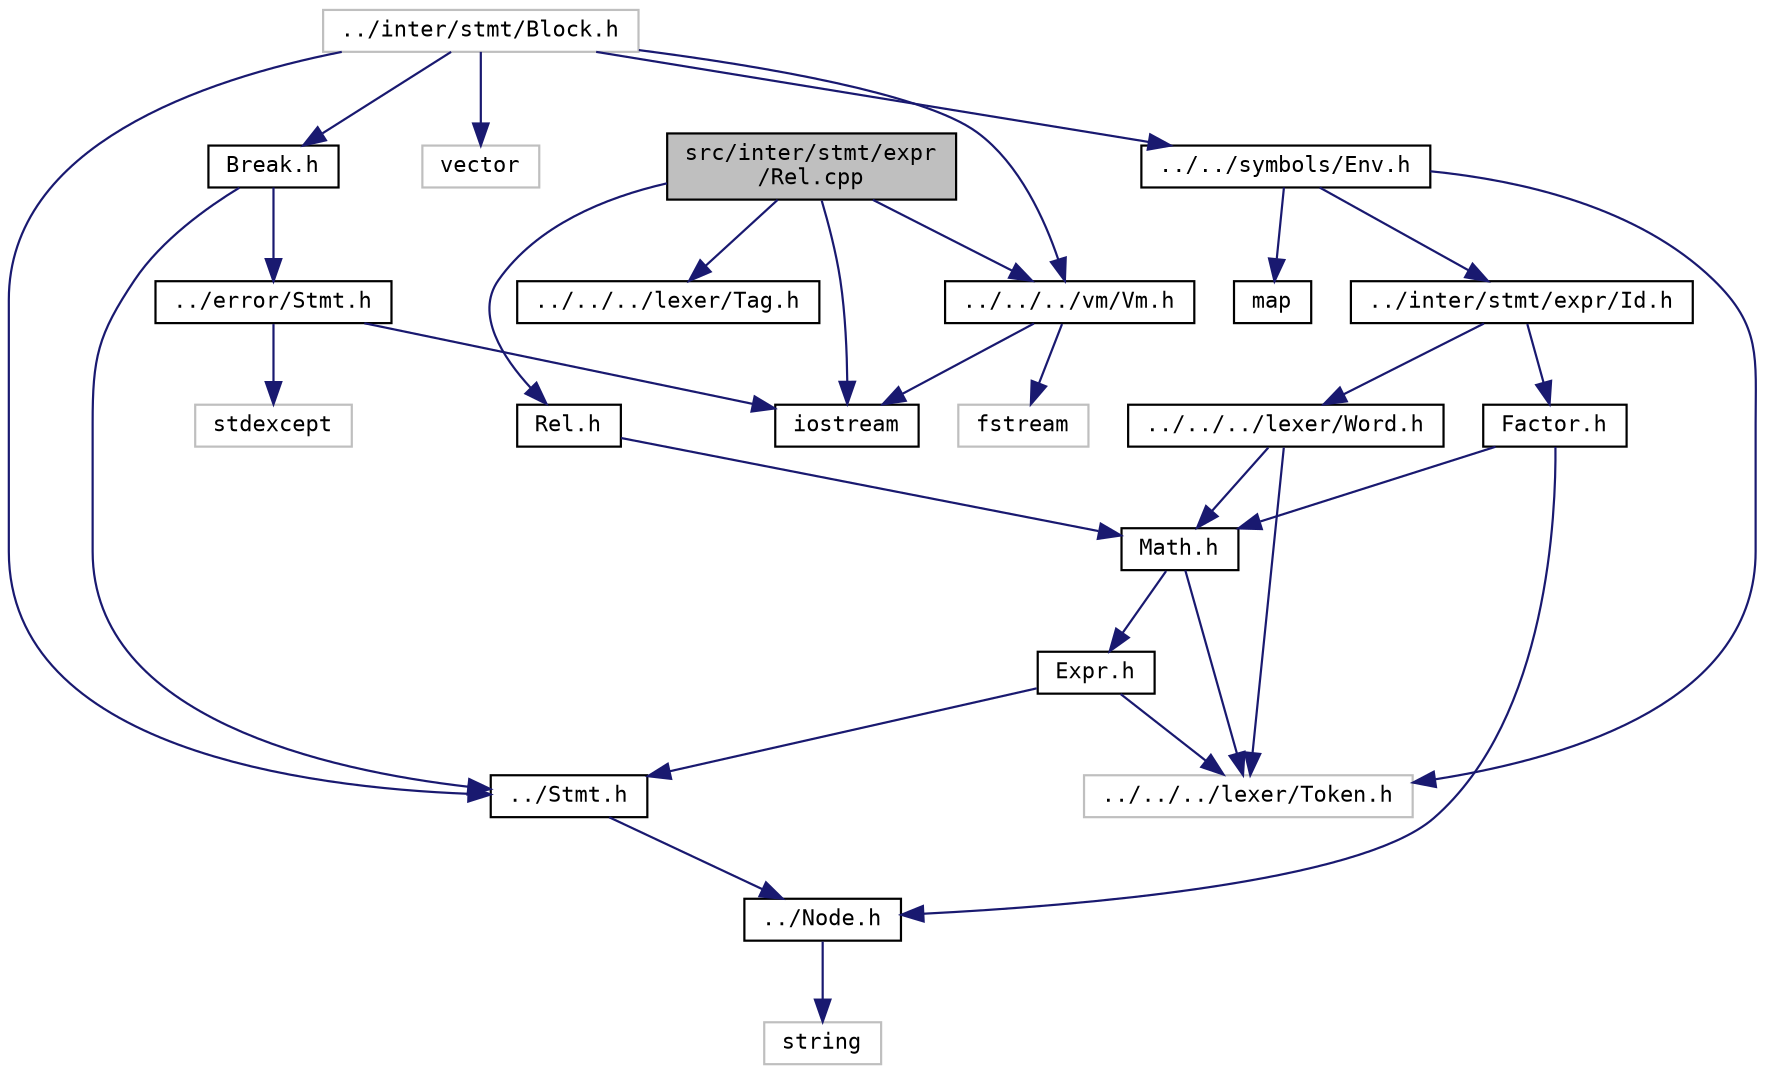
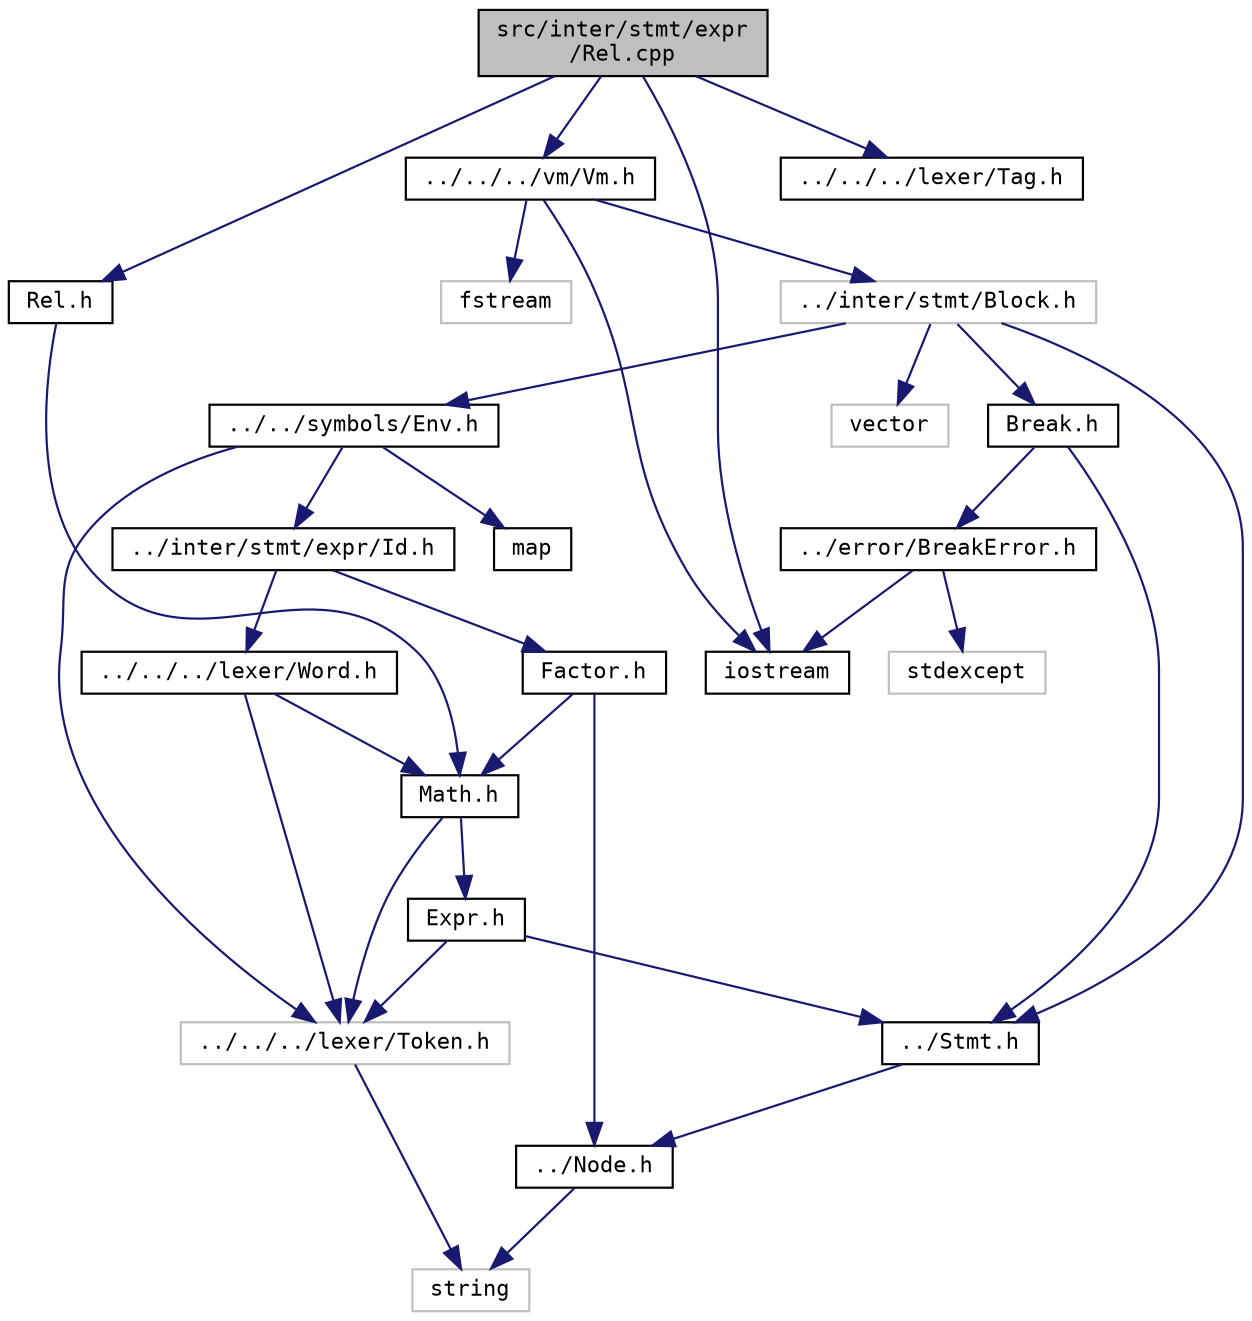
edge "../inter/stmt/Block.h" -> "../../../vm/Vm.h": reversed
node "../error/Stmt.h": label "../error/Stmt.h" -> "../error/BreakError.h"
edge "../../../lexer/Token.h" -> "string": added
